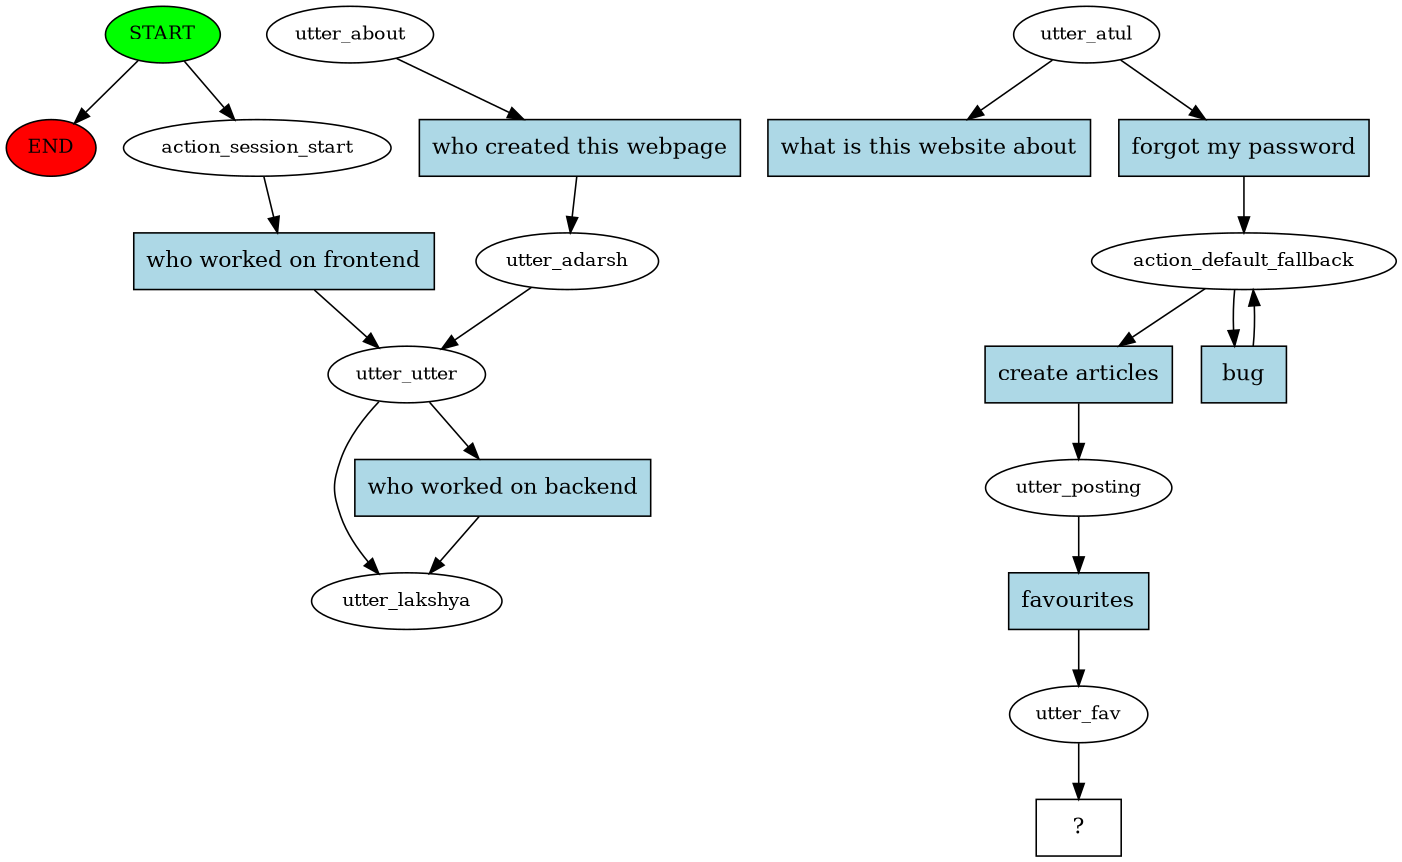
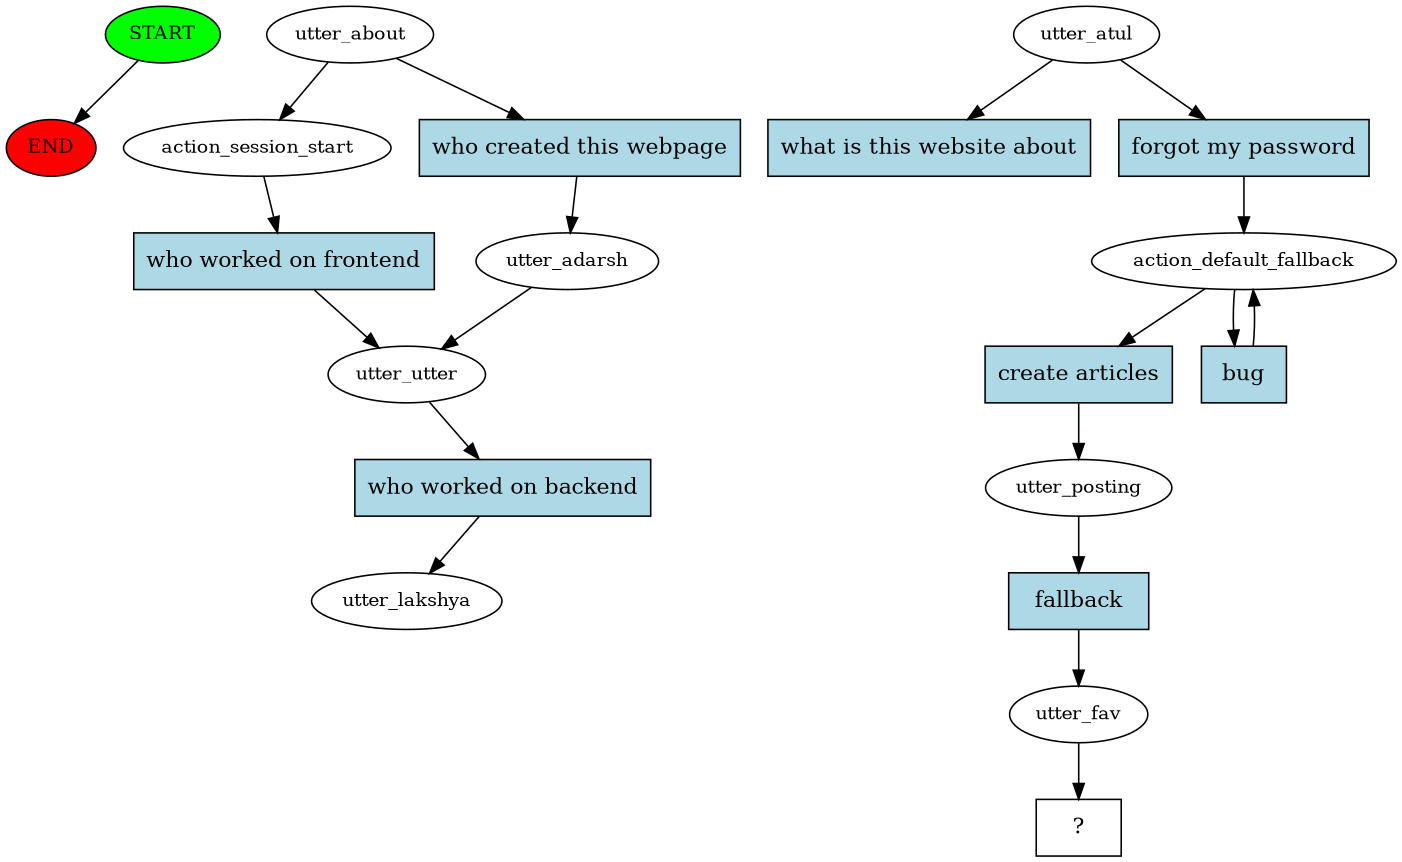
edge "START" -> "action_session_start": now "utter_about" -> "action_session_start"
edge "utter_utter" -> "utter_lakshya": removed
node "favourites": label "favourites" -> "fallback"
